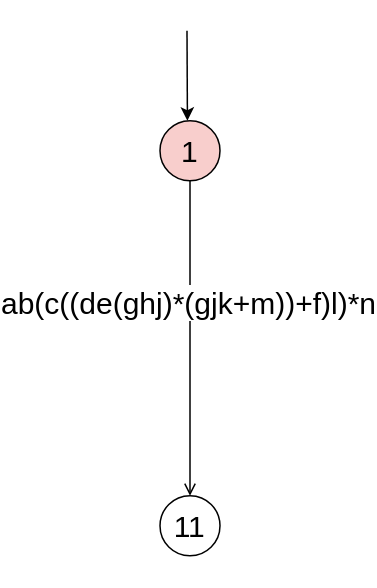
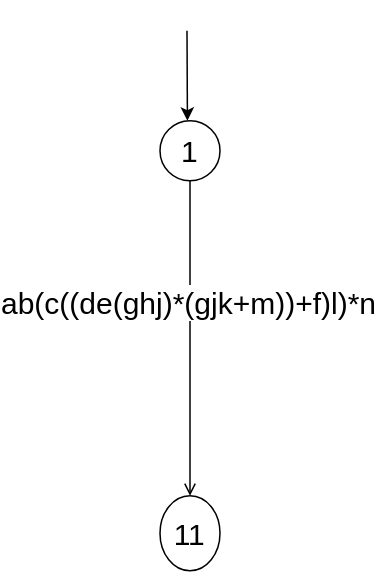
node "1": fillcolor #f8cecc -> #ffffff
node "11": size 60x60 -> 60x75
